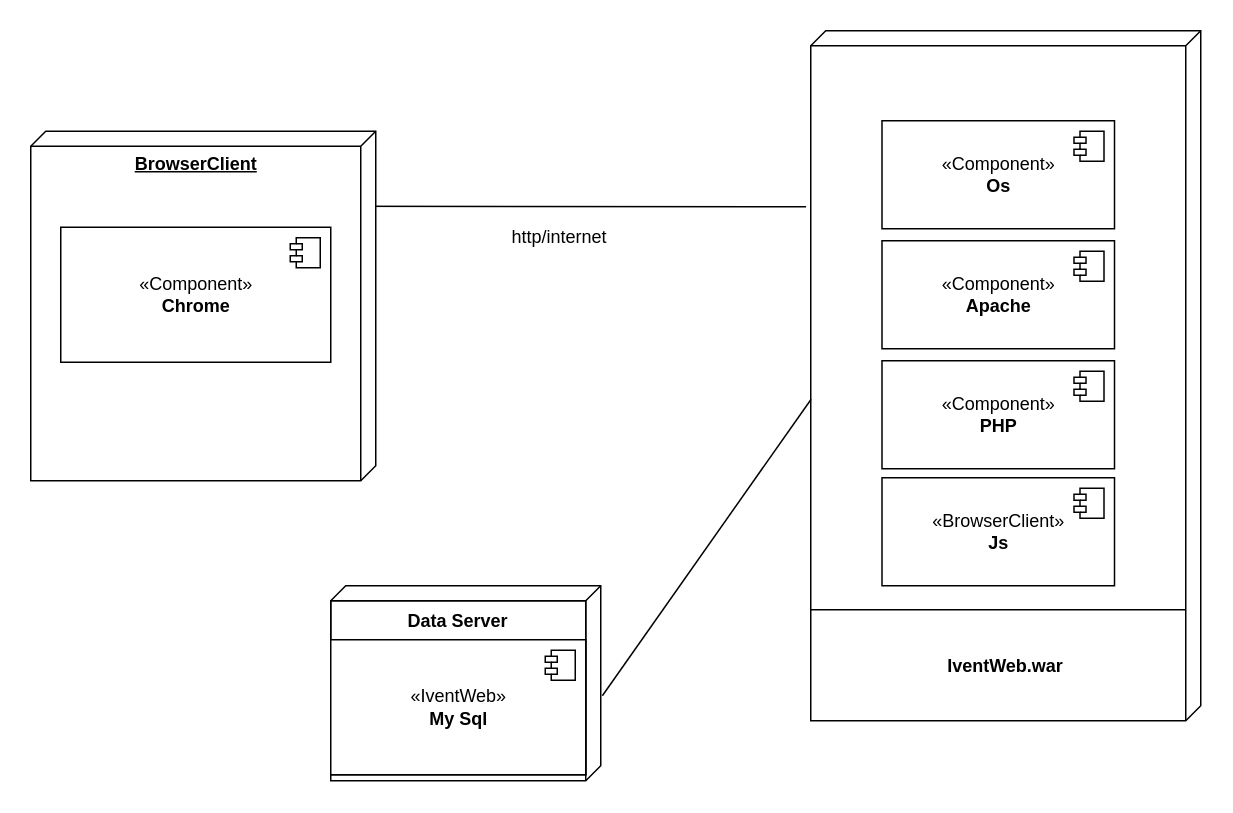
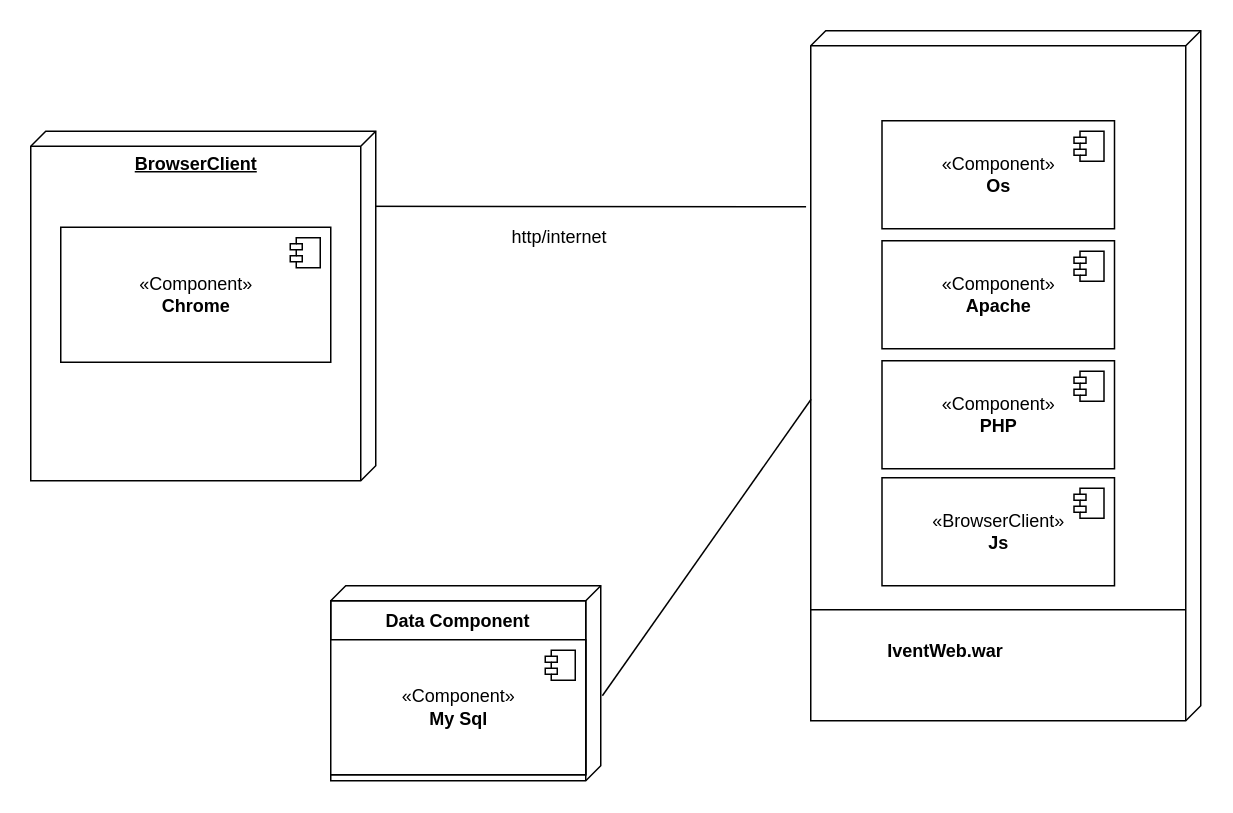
node "Data Server": label "Data Server" -> "Data Component"
node "IventWeb.war": moved (1006, 665) -> (946, 650)
node "«IventWeb» My Sql": label "«IventWeb» My Sql" -> "«Component» My Sql"
